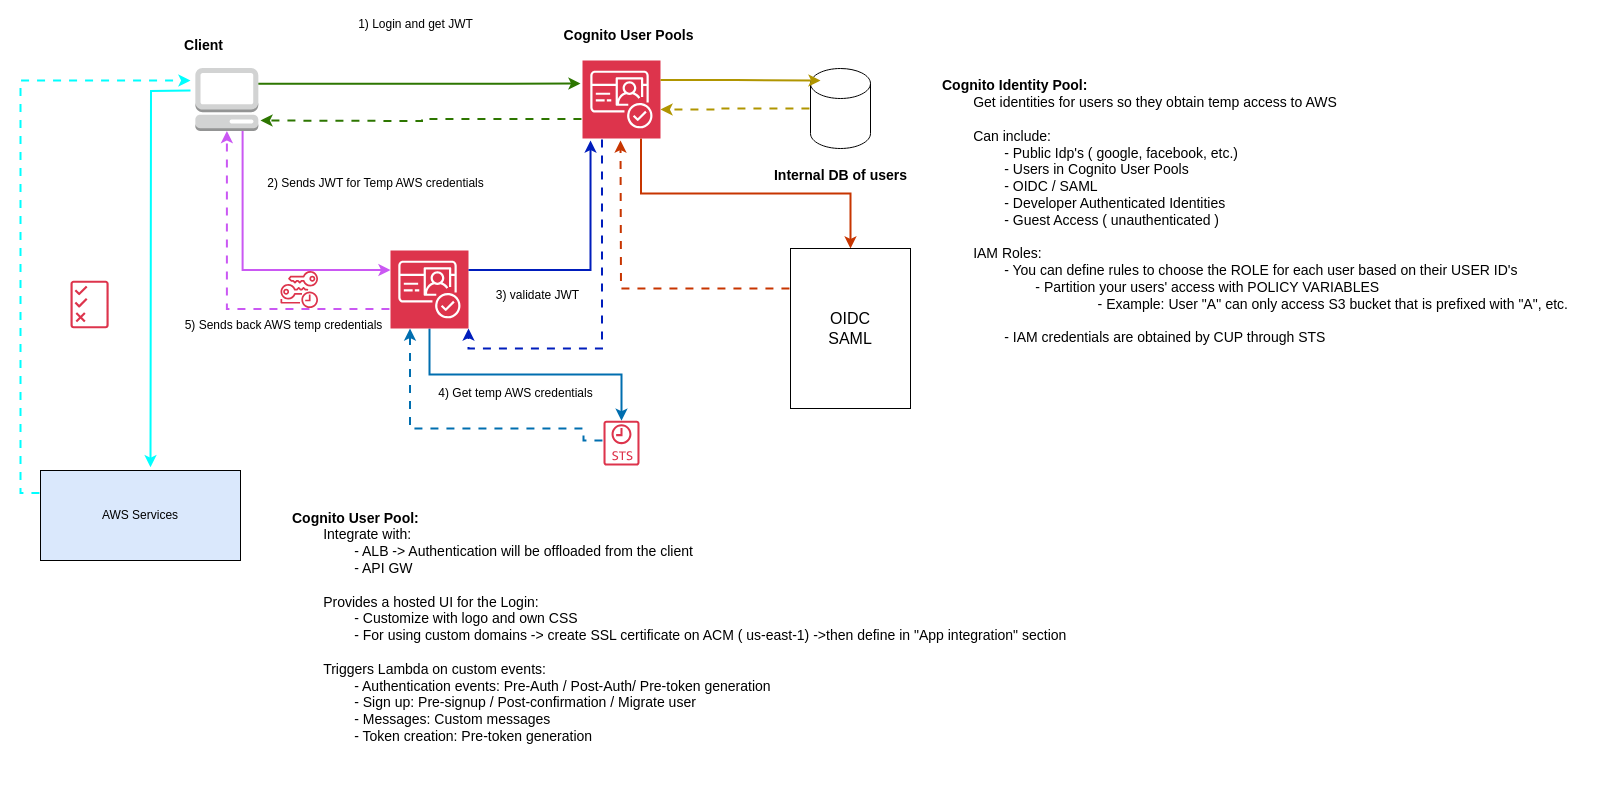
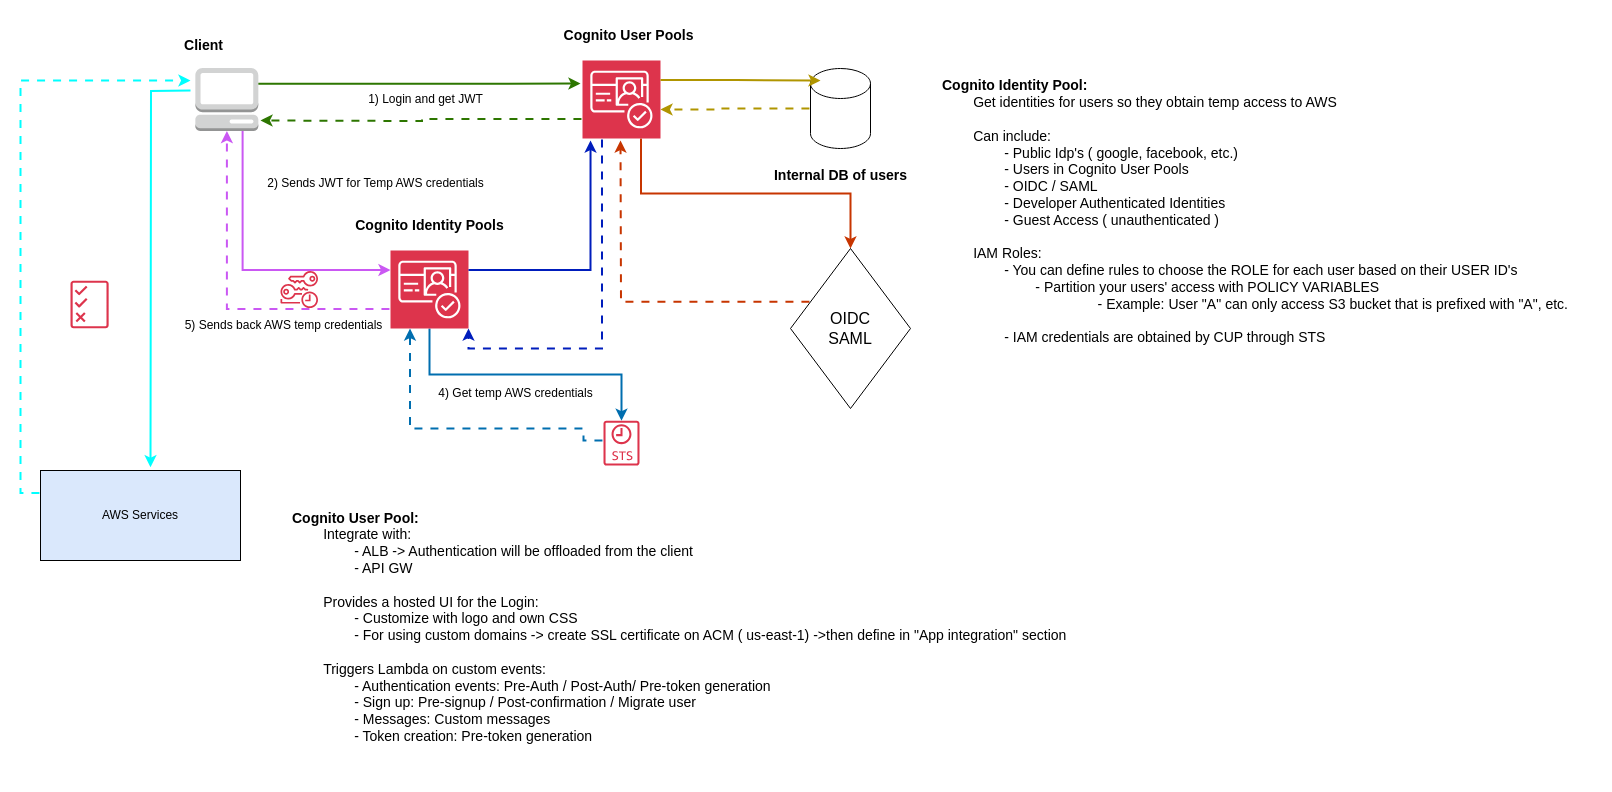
node "1) Login and get JWT": moved (416, 25) -> (426, 100)
node "Cognito Identity Pools": added
node "3) validate JWT": removed
node "OIDC SAML": shape rectangle -> diamond
